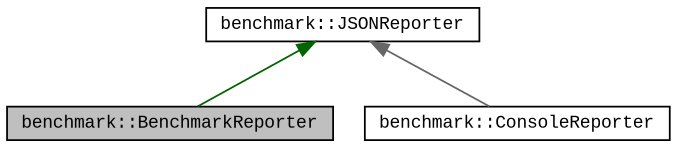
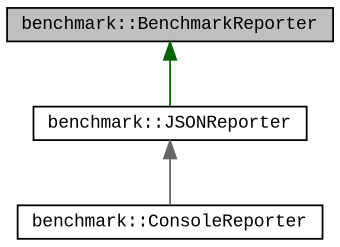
edge "benchmark::BenchmarkReporter" -> "benchmark::JSONReporter": reversed
